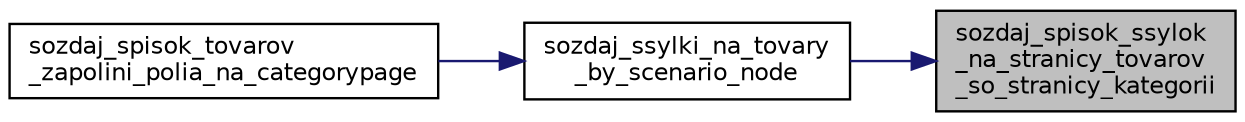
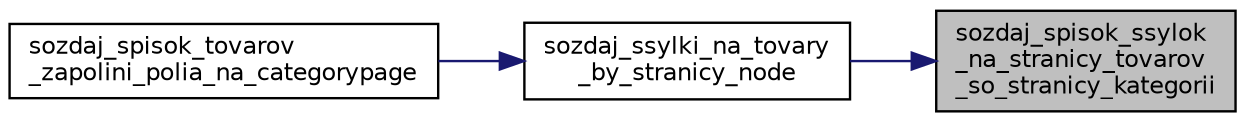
node "sozdaj_ssylki_na_tovary _by_scenario_node": label "sozdaj_ssylki_na_tovary _by_scenario_node" -> "sozdaj_ssylki_na_tovary _by_stranicy_node"
